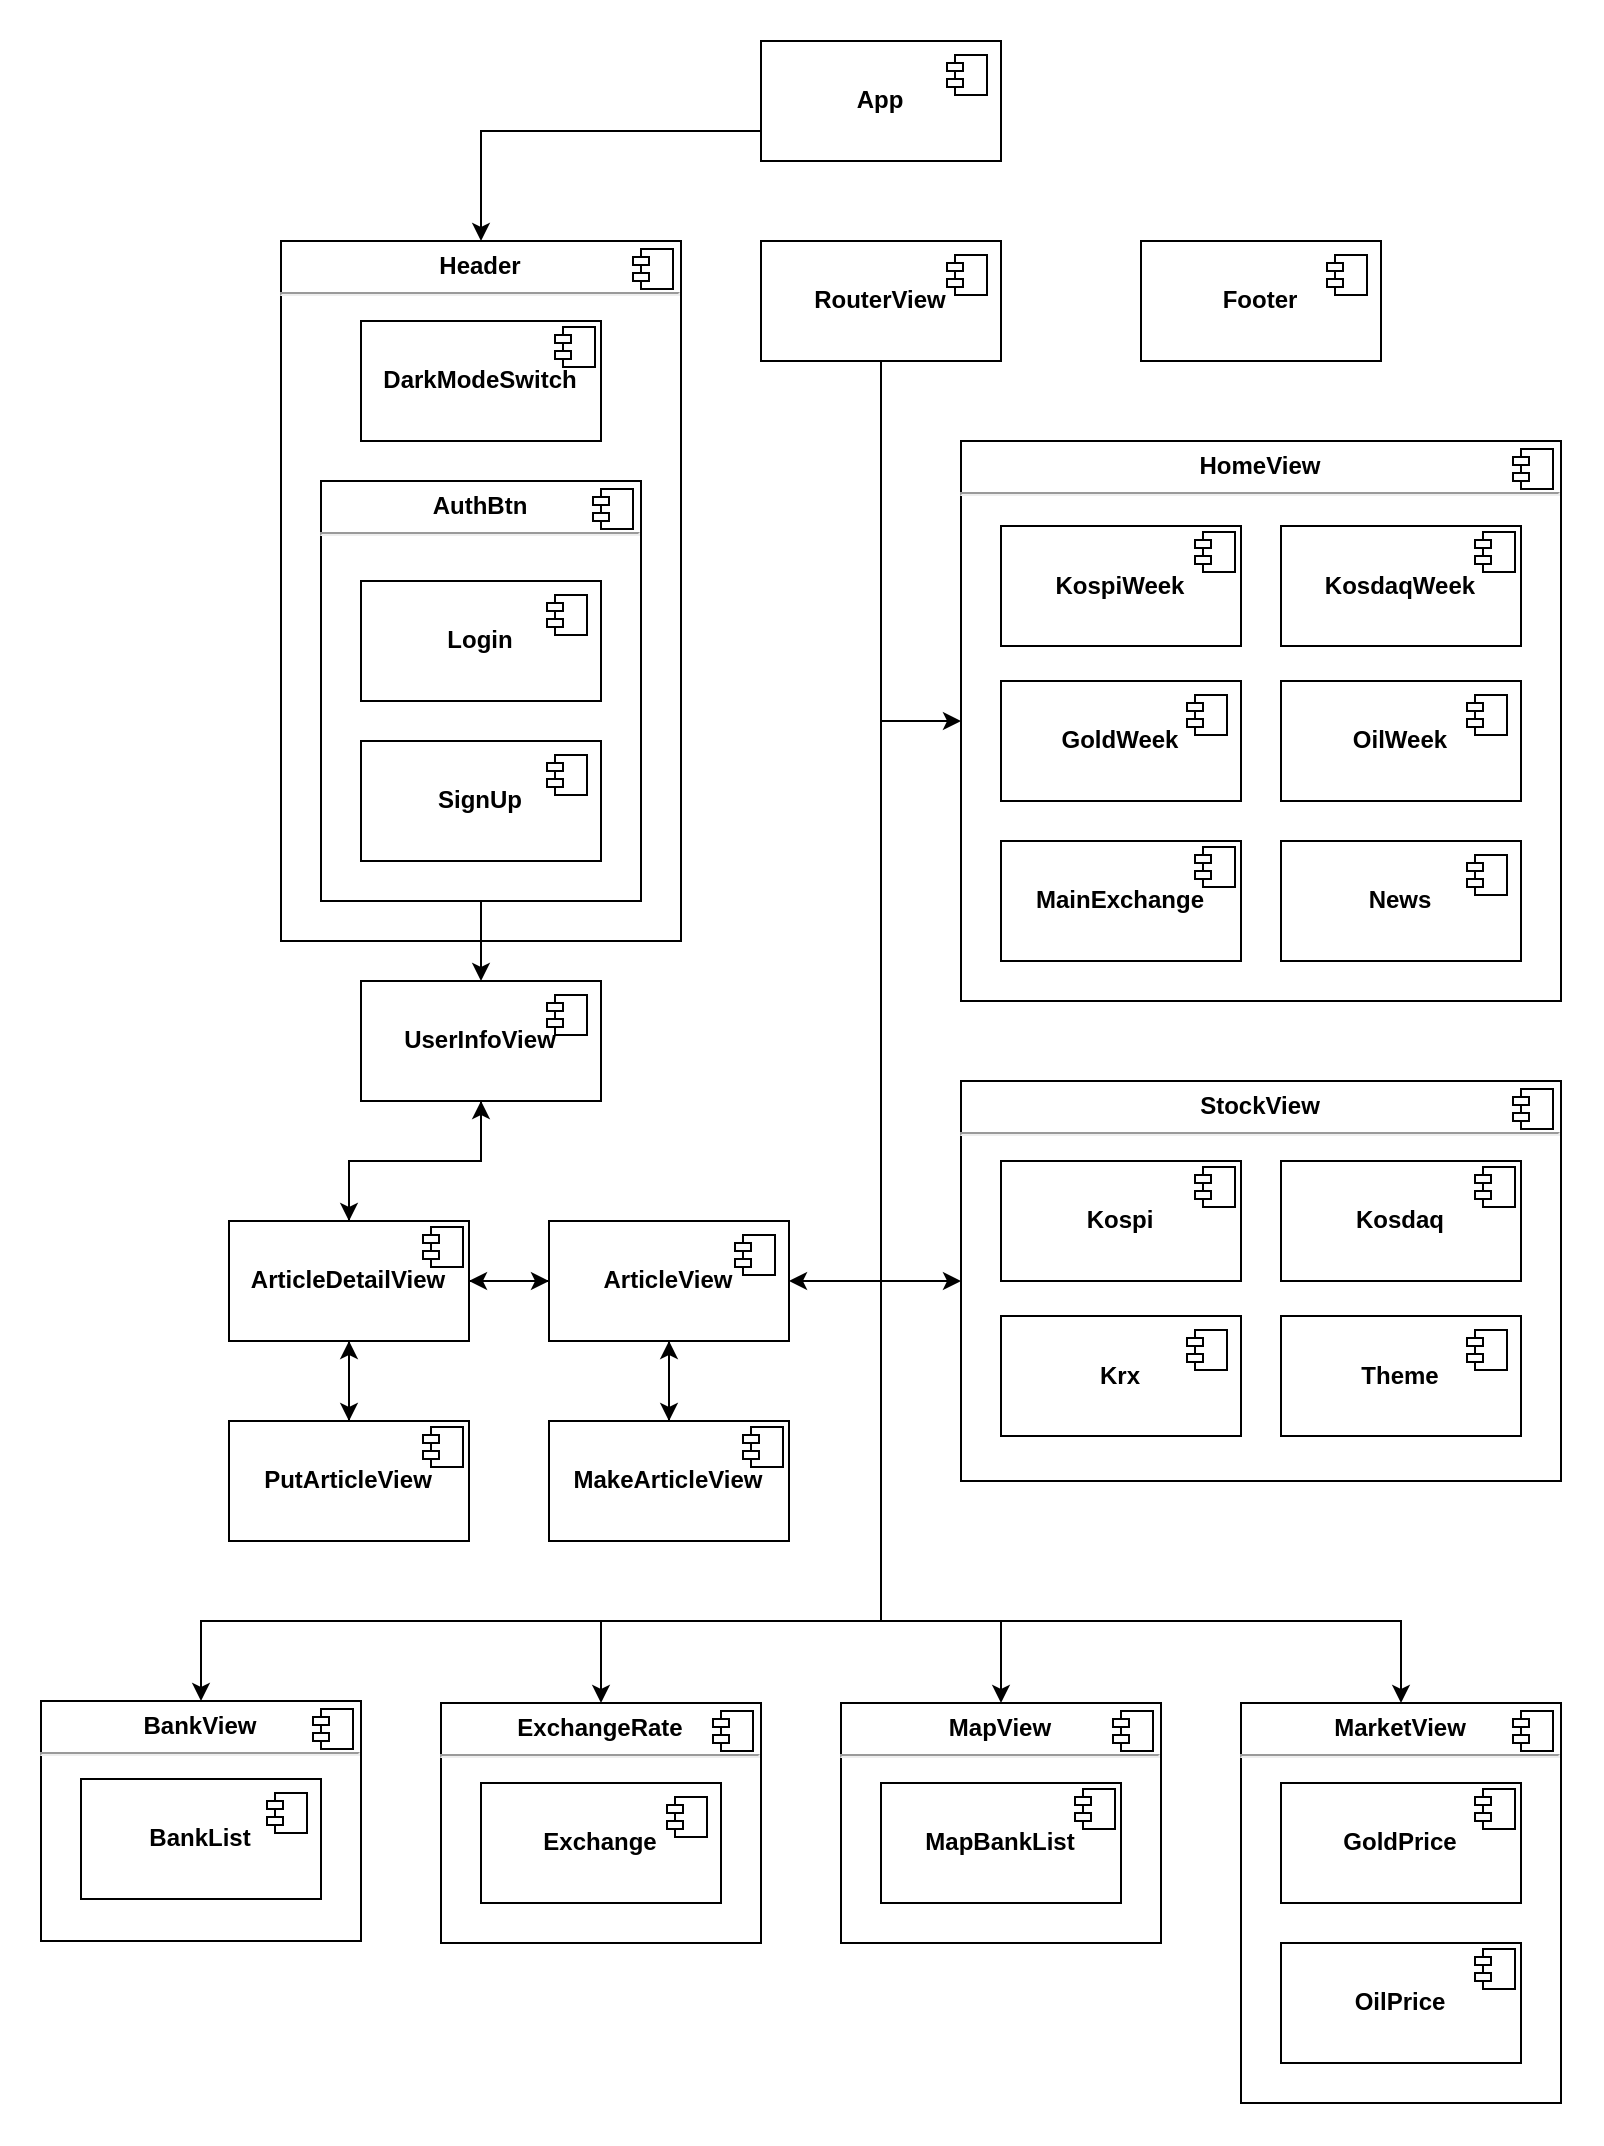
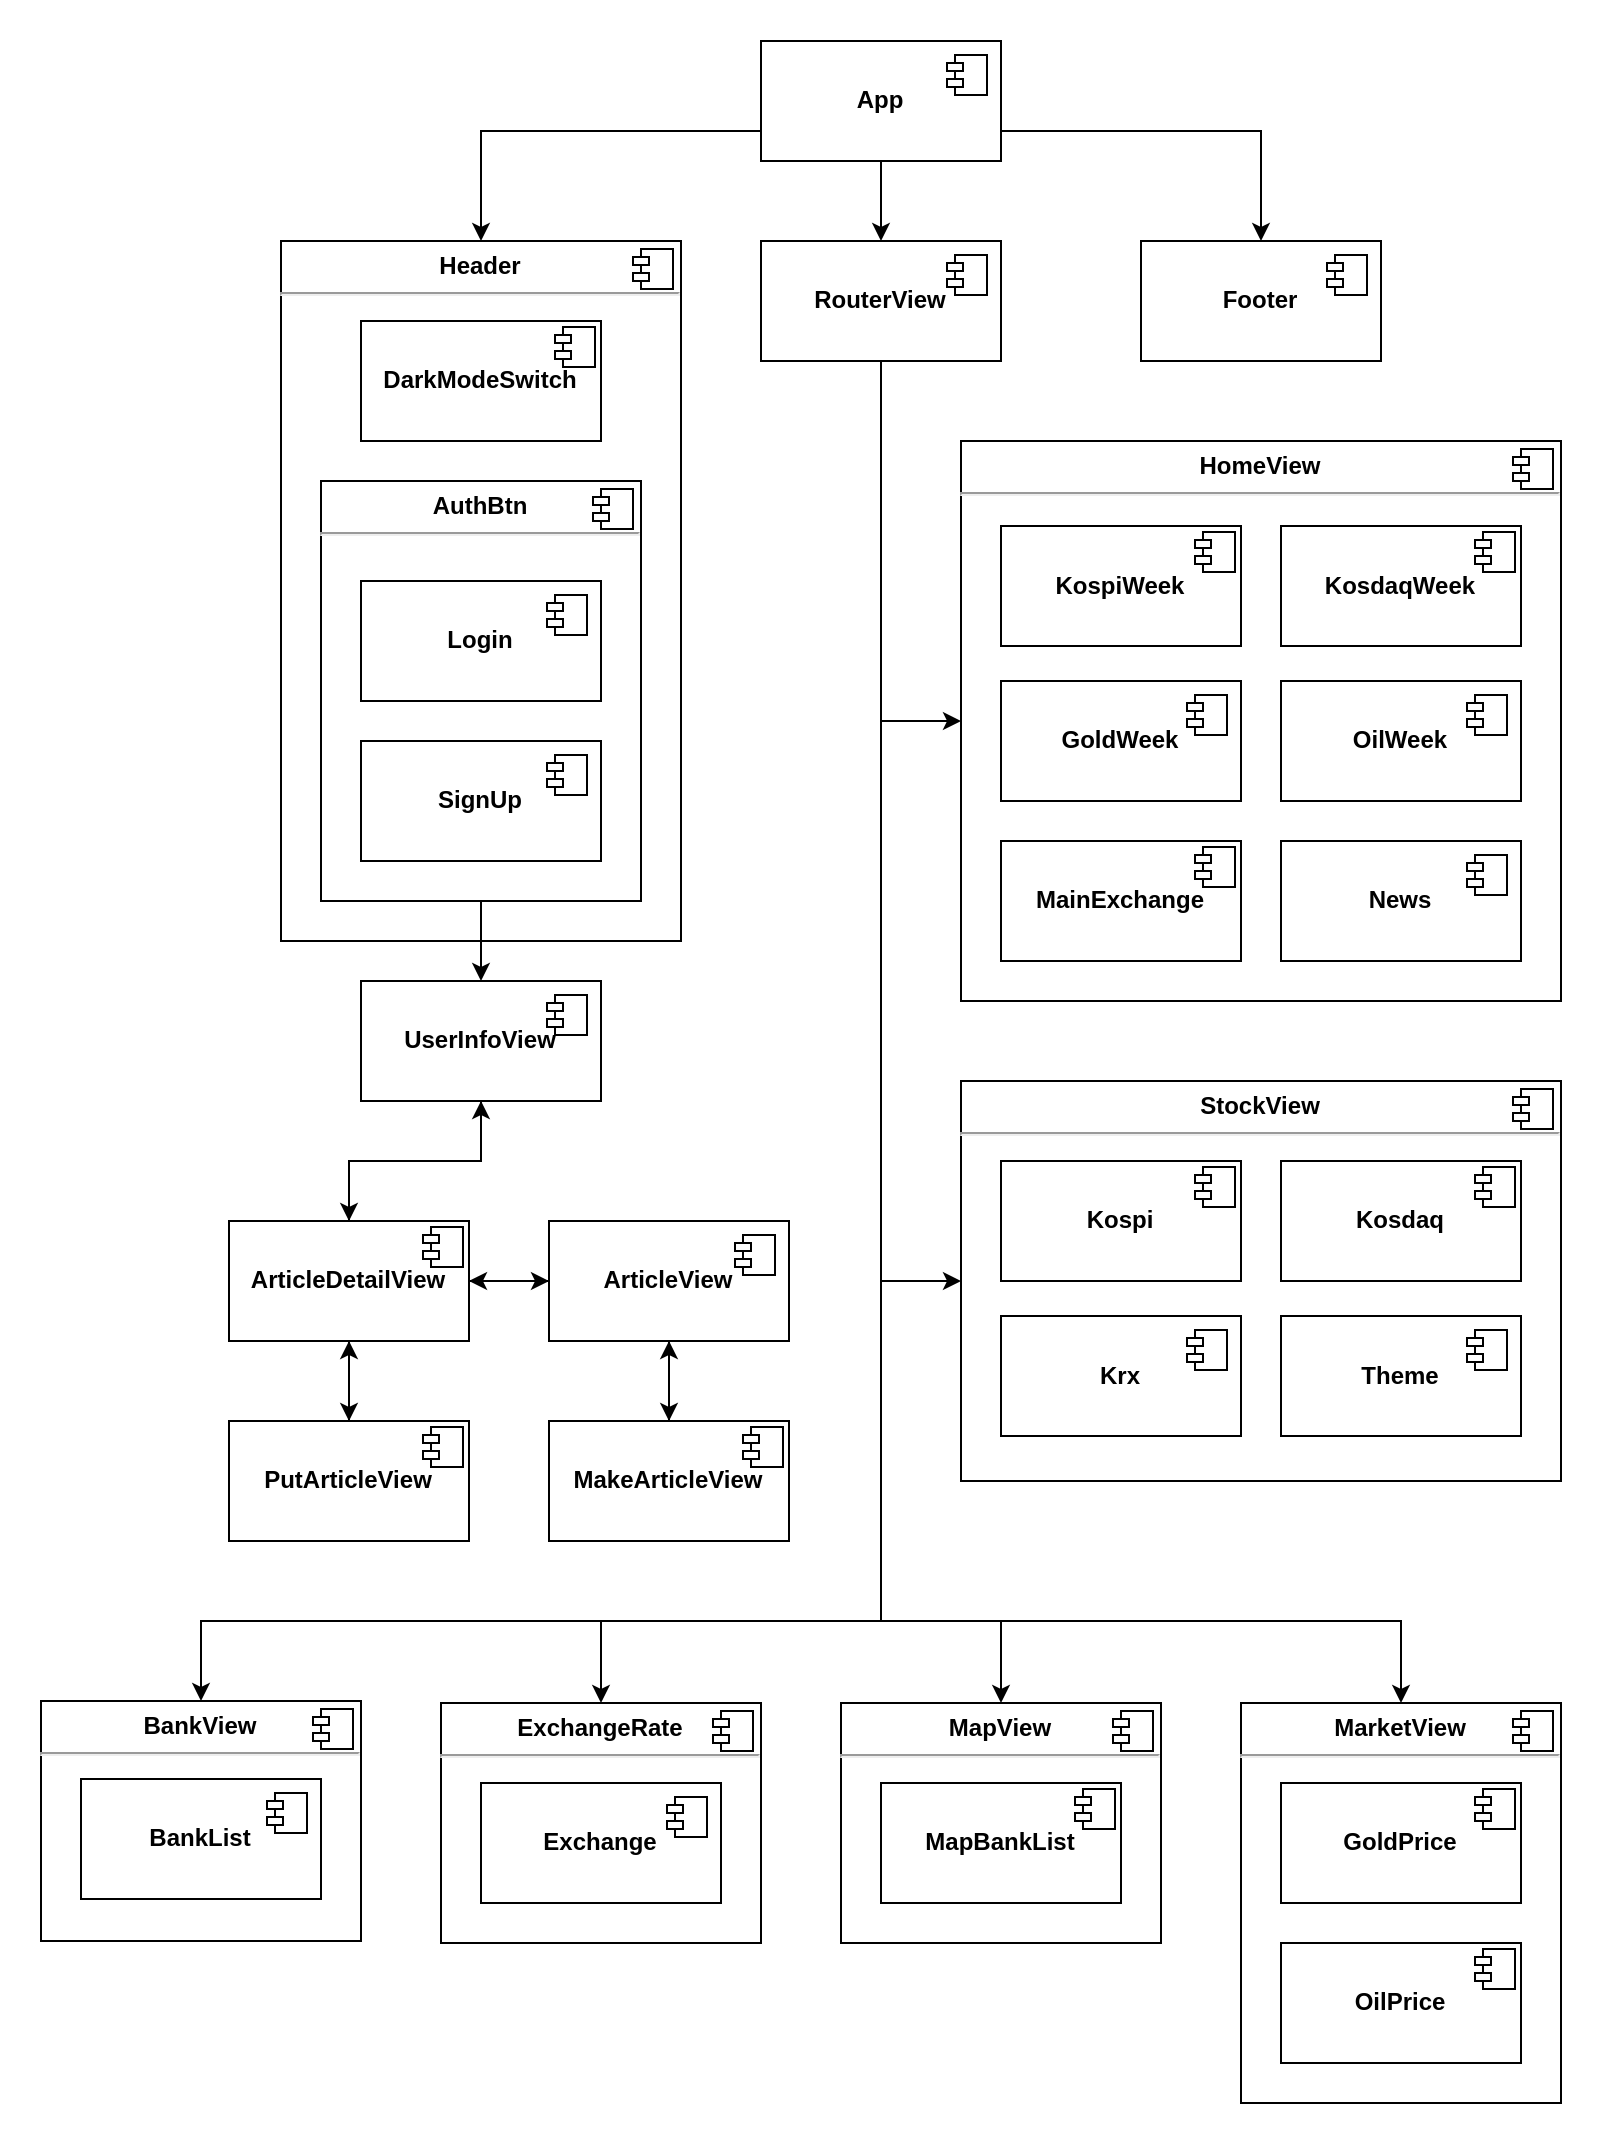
edge "App" -> "Footer": added
edge "App" -> "RouterView": added
edge "RouterView" -> "ArticleView": removed
